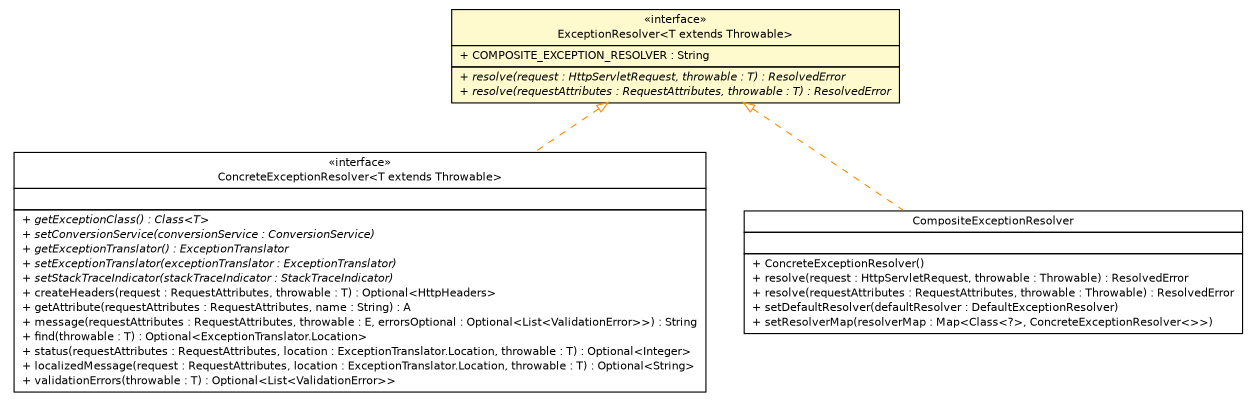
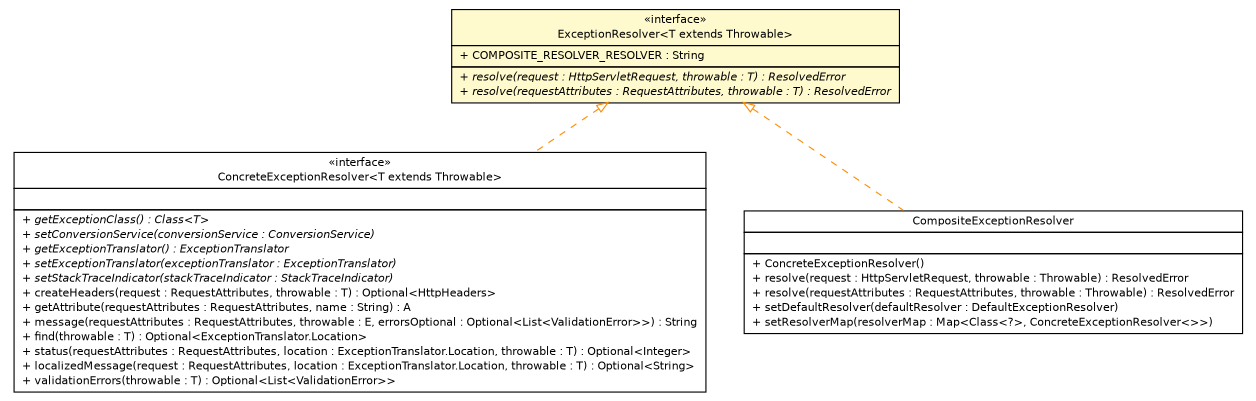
node "ExceptionResolver<T extends Throwable>": text "+ COMPOSITE_EXCEPTION_RESOLVER : String" -> "+ COMPOSITE_RESOLVER_RESOLVER : String"
